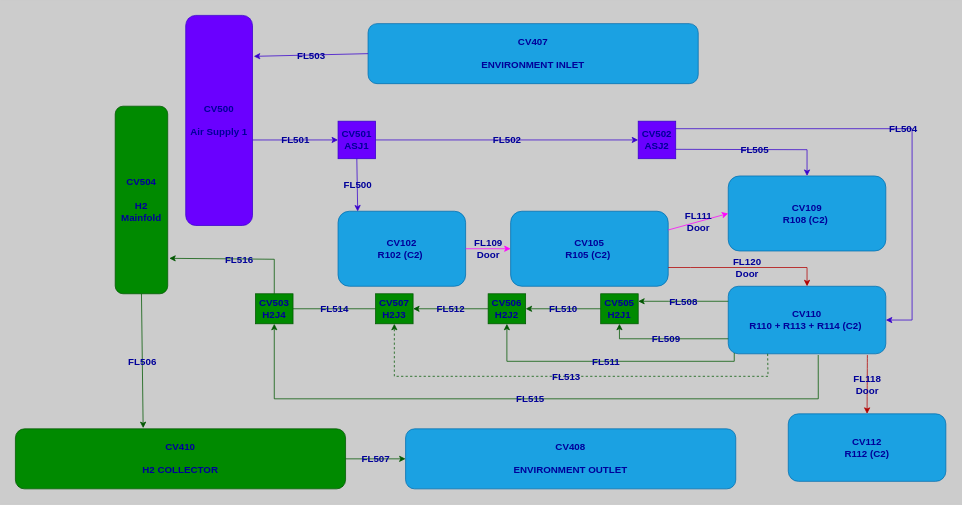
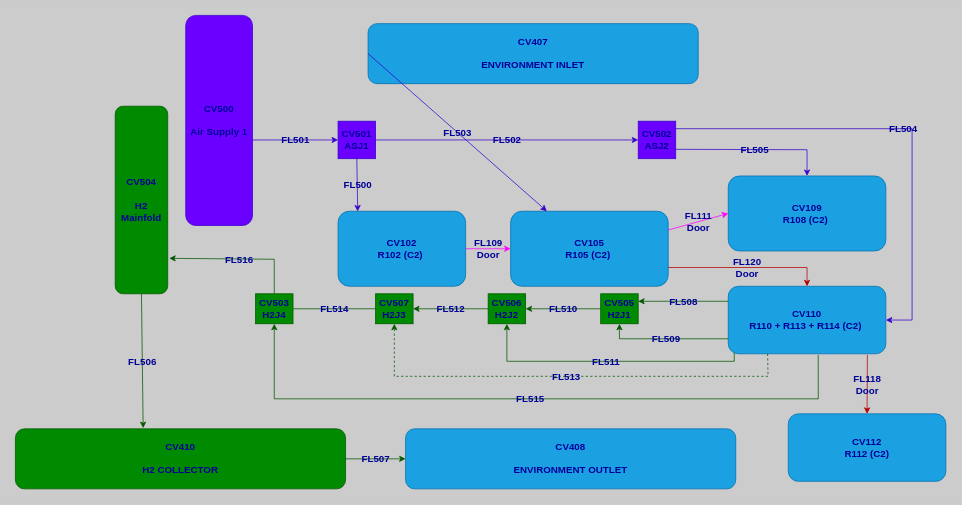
edge "CV407ENVIRONMENT INLET" -> "CV500Air Supply 1": now "CV407ENVIRONMENT INLET" -> "CV105R105 (C2)"
